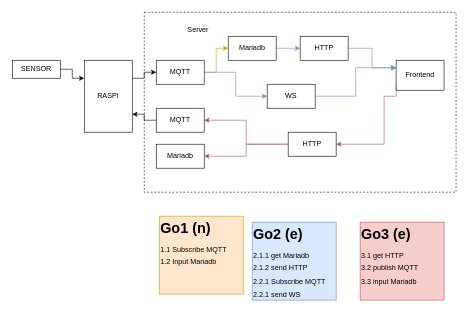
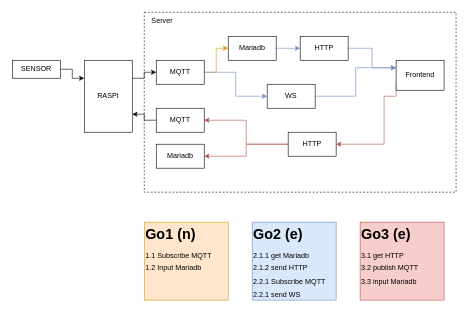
node "Server": moved (198, 30) -> (162, 21)
node "Go1 (n)1.1 Subscribe MQTT 1.2 Input Mariadb": moved (201, 255) -> (186, 261)
